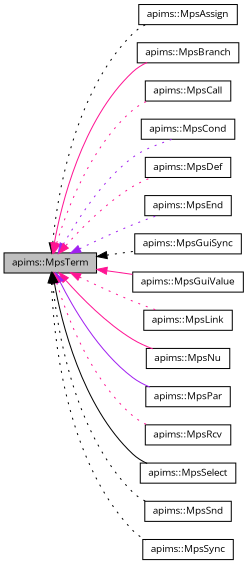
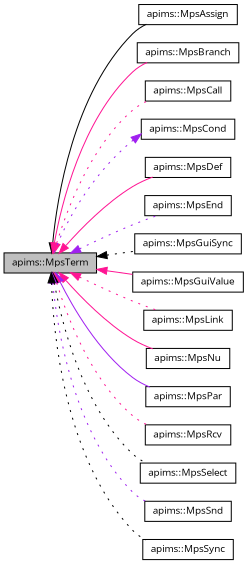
edge "apims::MpsAssign" -> "apims::MpsTerm": style dotted -> solid
edge "apims::MpsCond" -> "apims::MpsTerm": reversed
edge "apims::MpsDef" -> "apims::MpsTerm": style dotted -> solid
edge "apims::MpsSelect" -> "apims::MpsTerm": style solid -> dotted
edge "apims::MpsSnd" -> "apims::MpsTerm": color black -> purple
